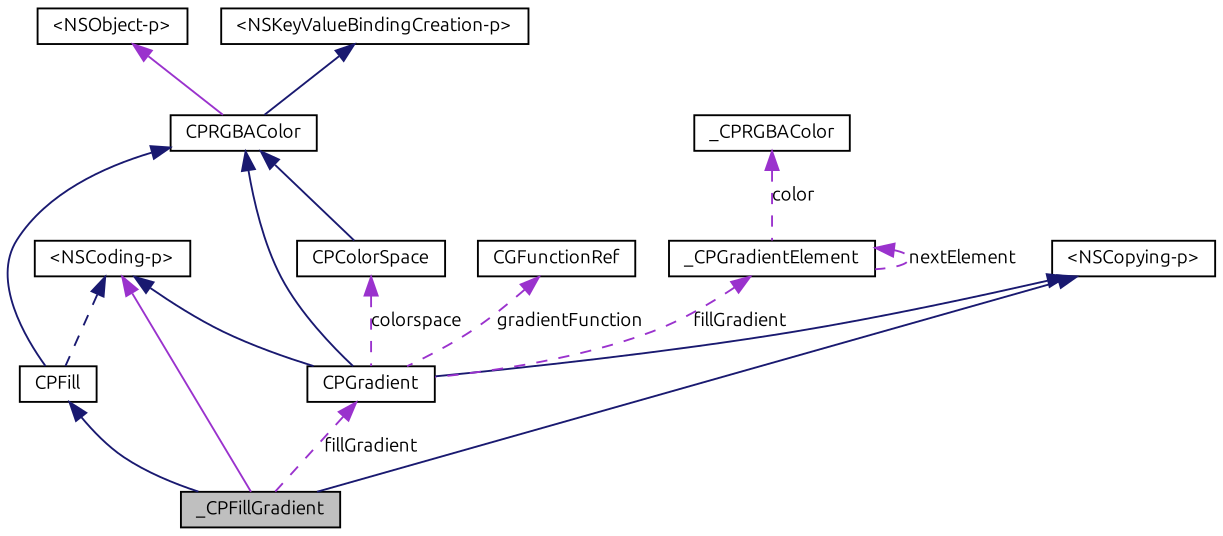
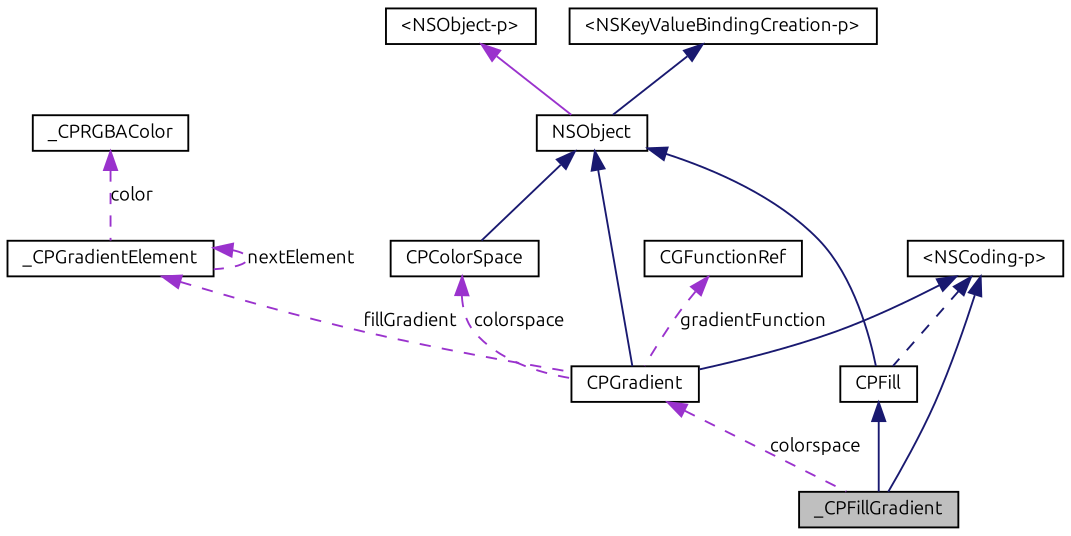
node "CPRGBAColor": label "CPRGBAColor" -> "NSObject"
node "<NSCopying-p>": removed
edge "_CPFillGradient" -> "<NSCoding-p>": color darkorchid3 -> midnightblue
edge "_CPFillGradient" -> "CPGradient": label "fillGradient" -> "colorspace"
